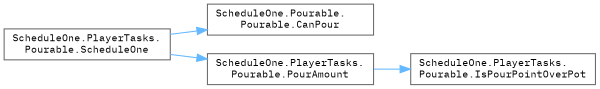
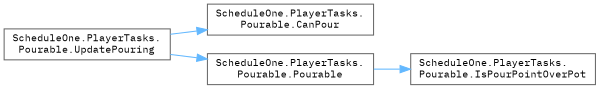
node "ScheduleOne.Pourable. Pourable.CanPour": label "ScheduleOne.Pourable. Pourable.CanPour" -> "ScheduleOne.PlayerTasks. Pourable.CanPour"
node "ScheduleOne.PlayerTasks. Pourable.ScheduleOne": label "ScheduleOne.PlayerTasks. Pourable.ScheduleOne" -> "ScheduleOne.PlayerTasks. Pourable.UpdatePouring"
node "ScheduleOne.PlayerTasks. Pourable.PourAmount": label "ScheduleOne.PlayerTasks. Pourable.PourAmount" -> "ScheduleOne.PlayerTasks. Pourable.Pourable"
